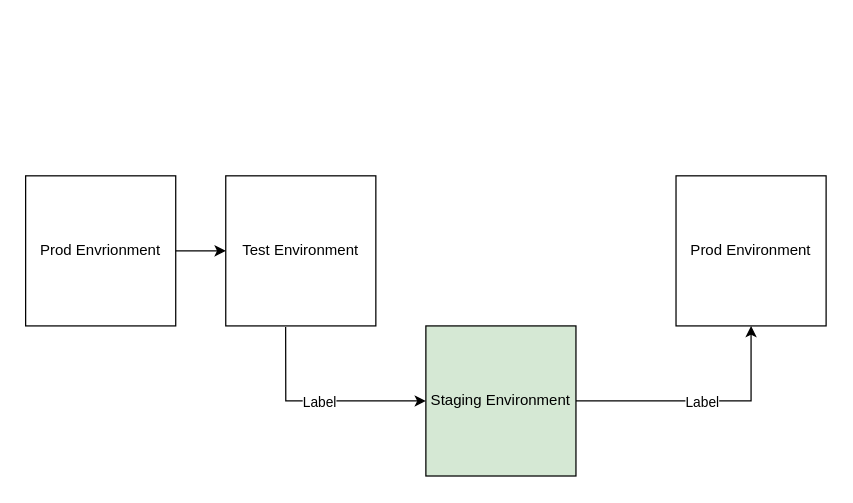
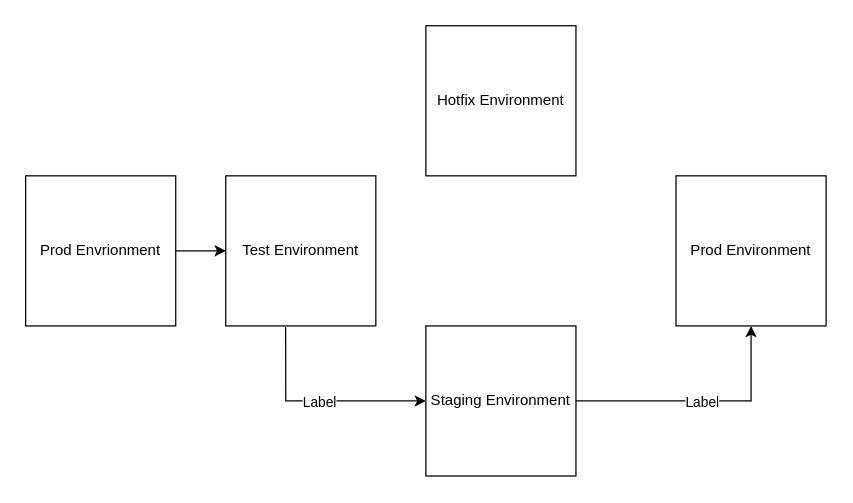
node "Hotfix Environment": added
node "Staging Environment": fillcolor #d5e8d4 -> #ffffff
